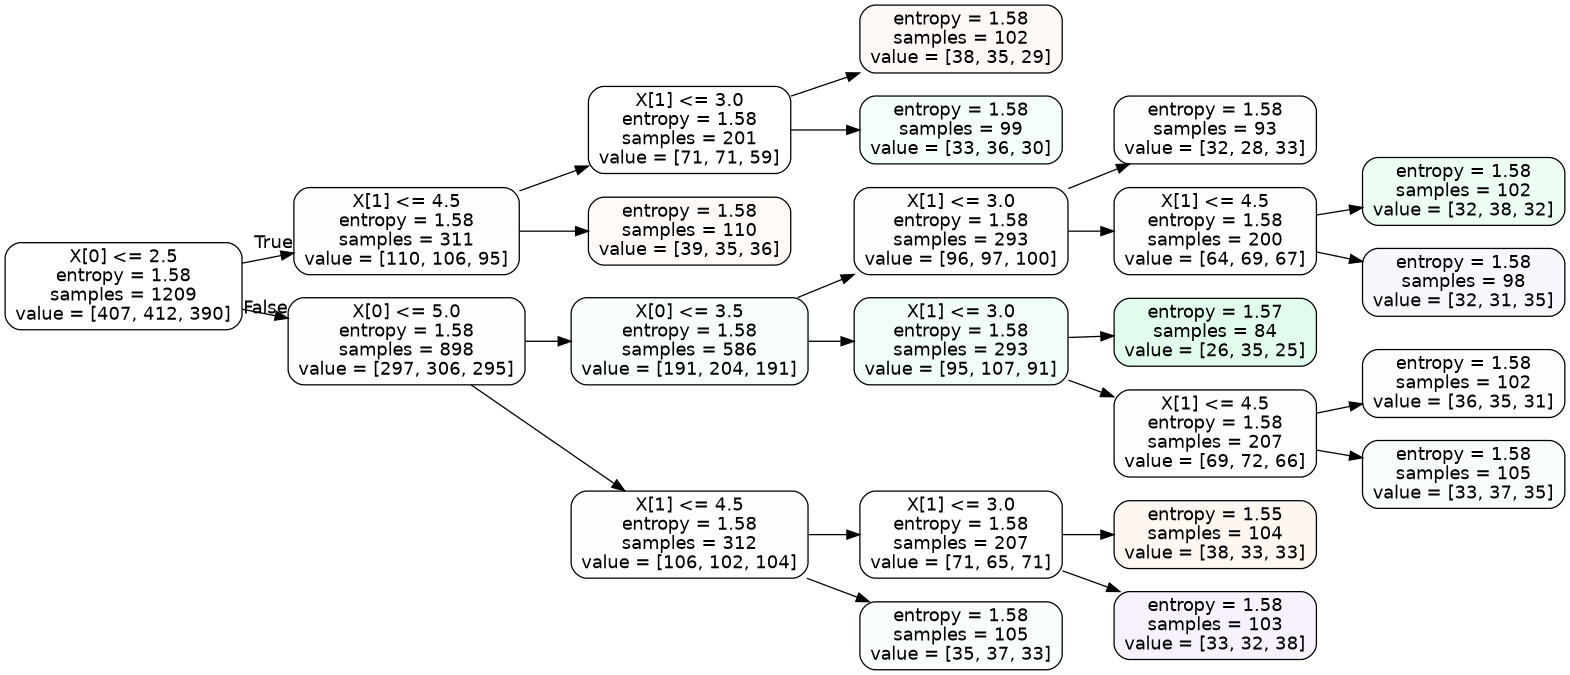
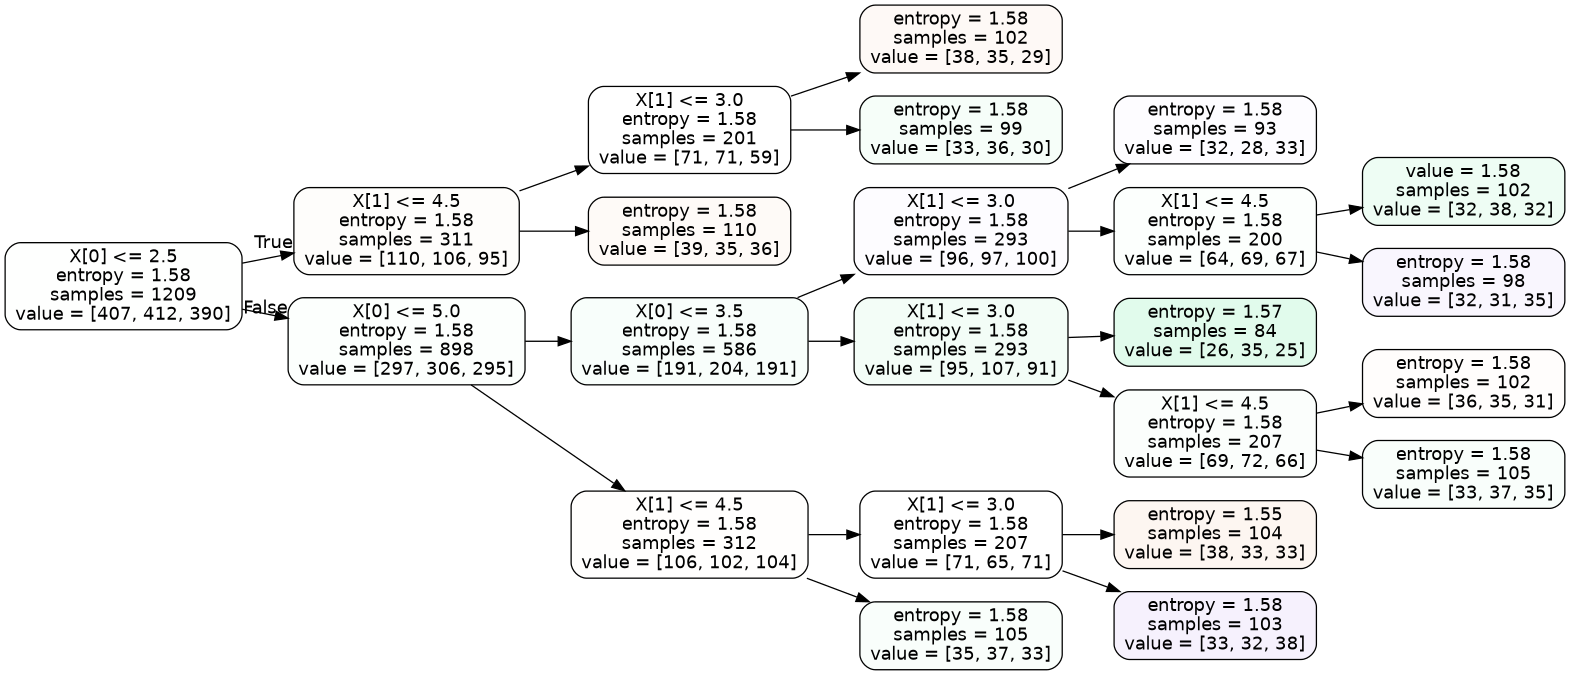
node "entropy = 1.58 samples = 102 value = [32, 38, 32]": label "entropy = 1.58 samples = 102 value = [32, 38, 32]" -> "value = 1.58 samples = 102 value = [32, 38, 32]"
